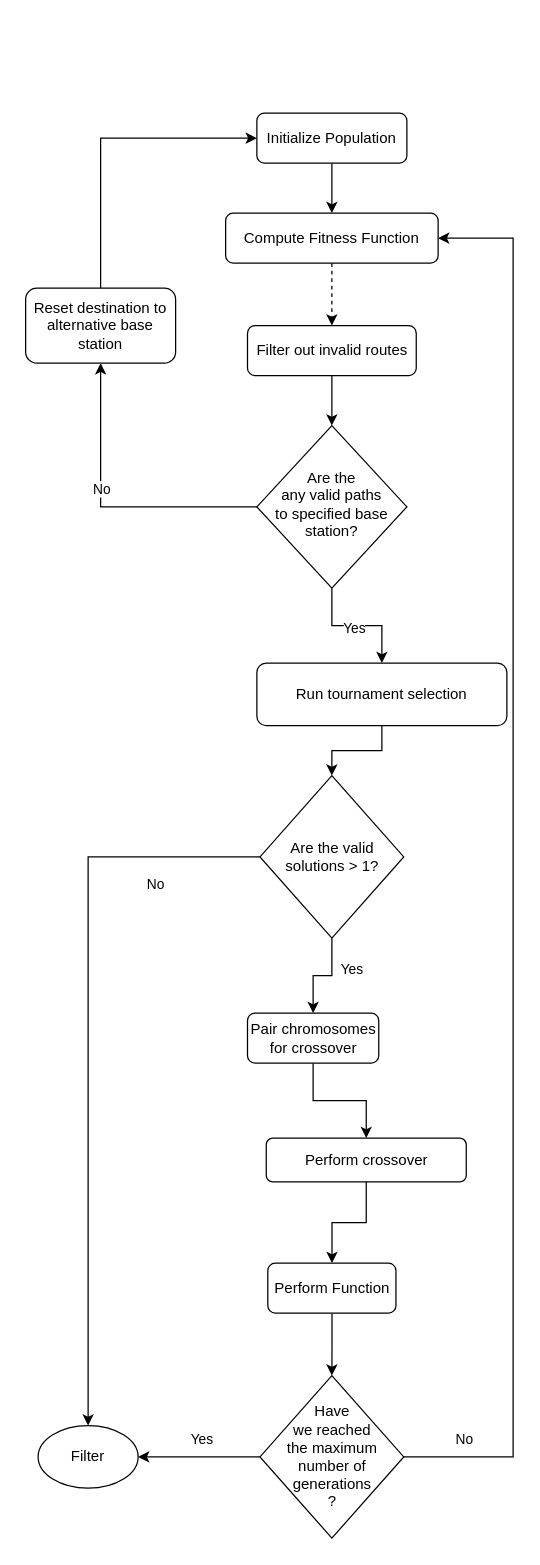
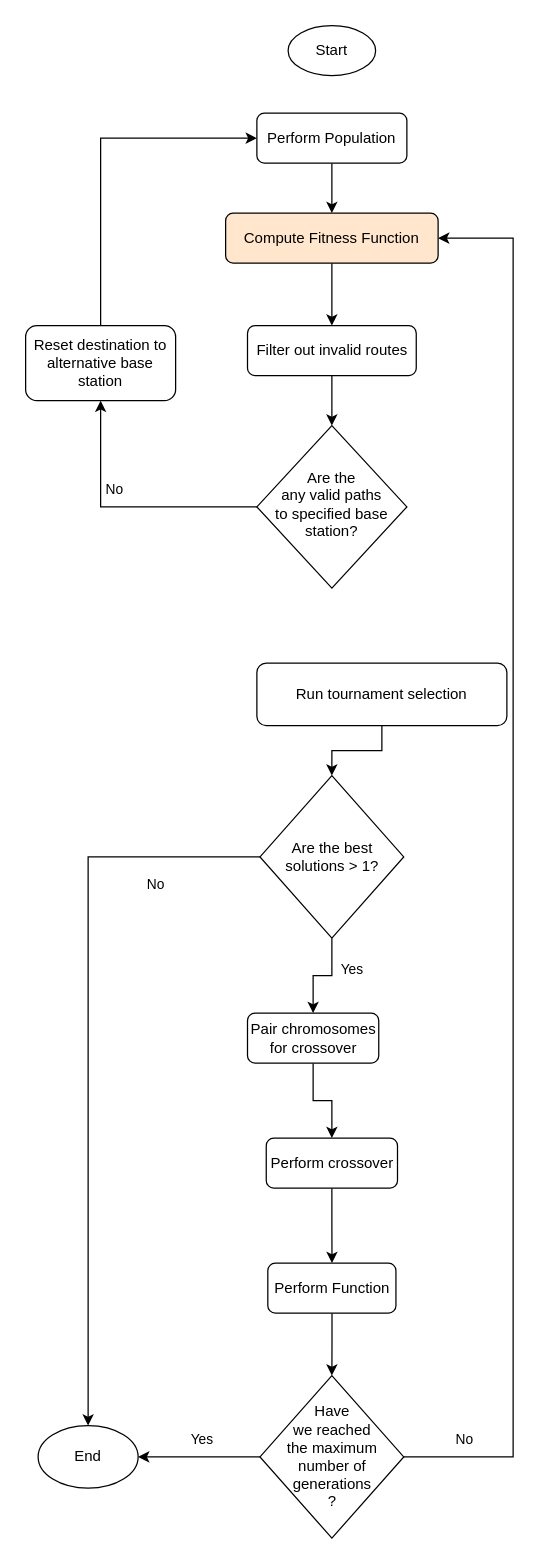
node "Start": added
node "Initialize Population": label "Initialize Population" -> "Perform Population"
node "Compute Fitness Function": fillcolor #ffffff -> #ffe6cc
edge "Compute Fitness Function" -> "Filter out invalid routes": style dashed -> solid
node "Reset destination to alternative base station": moved (101, 326) -> (101, 363)
edge "Are the any valid paths to specified base station?" -> "Run tournament selection": removed, label "Yes"
node "Are the valid solutions > 1?": label "Are the valid solutions > 1?" -> "Are the best solutions > 1?"
node "Perform crossover": size 200x44 -> 131x50
node "Filter": label "Filter" -> "End"
